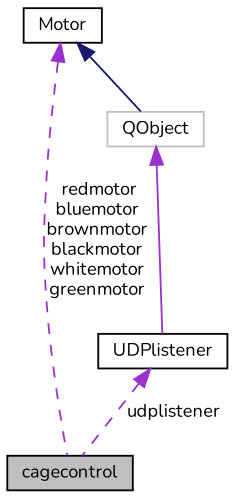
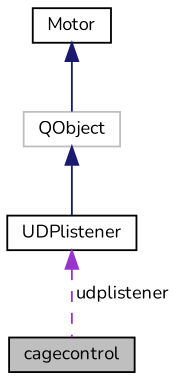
edge "UDPlistener" -> "QObject": color darkorchid3 -> midnightblue
edge "cagecontrol" -> "Motor": removed, label "redmotor bluemotor brownmotor blackmotor whitemotor greenmotor"
